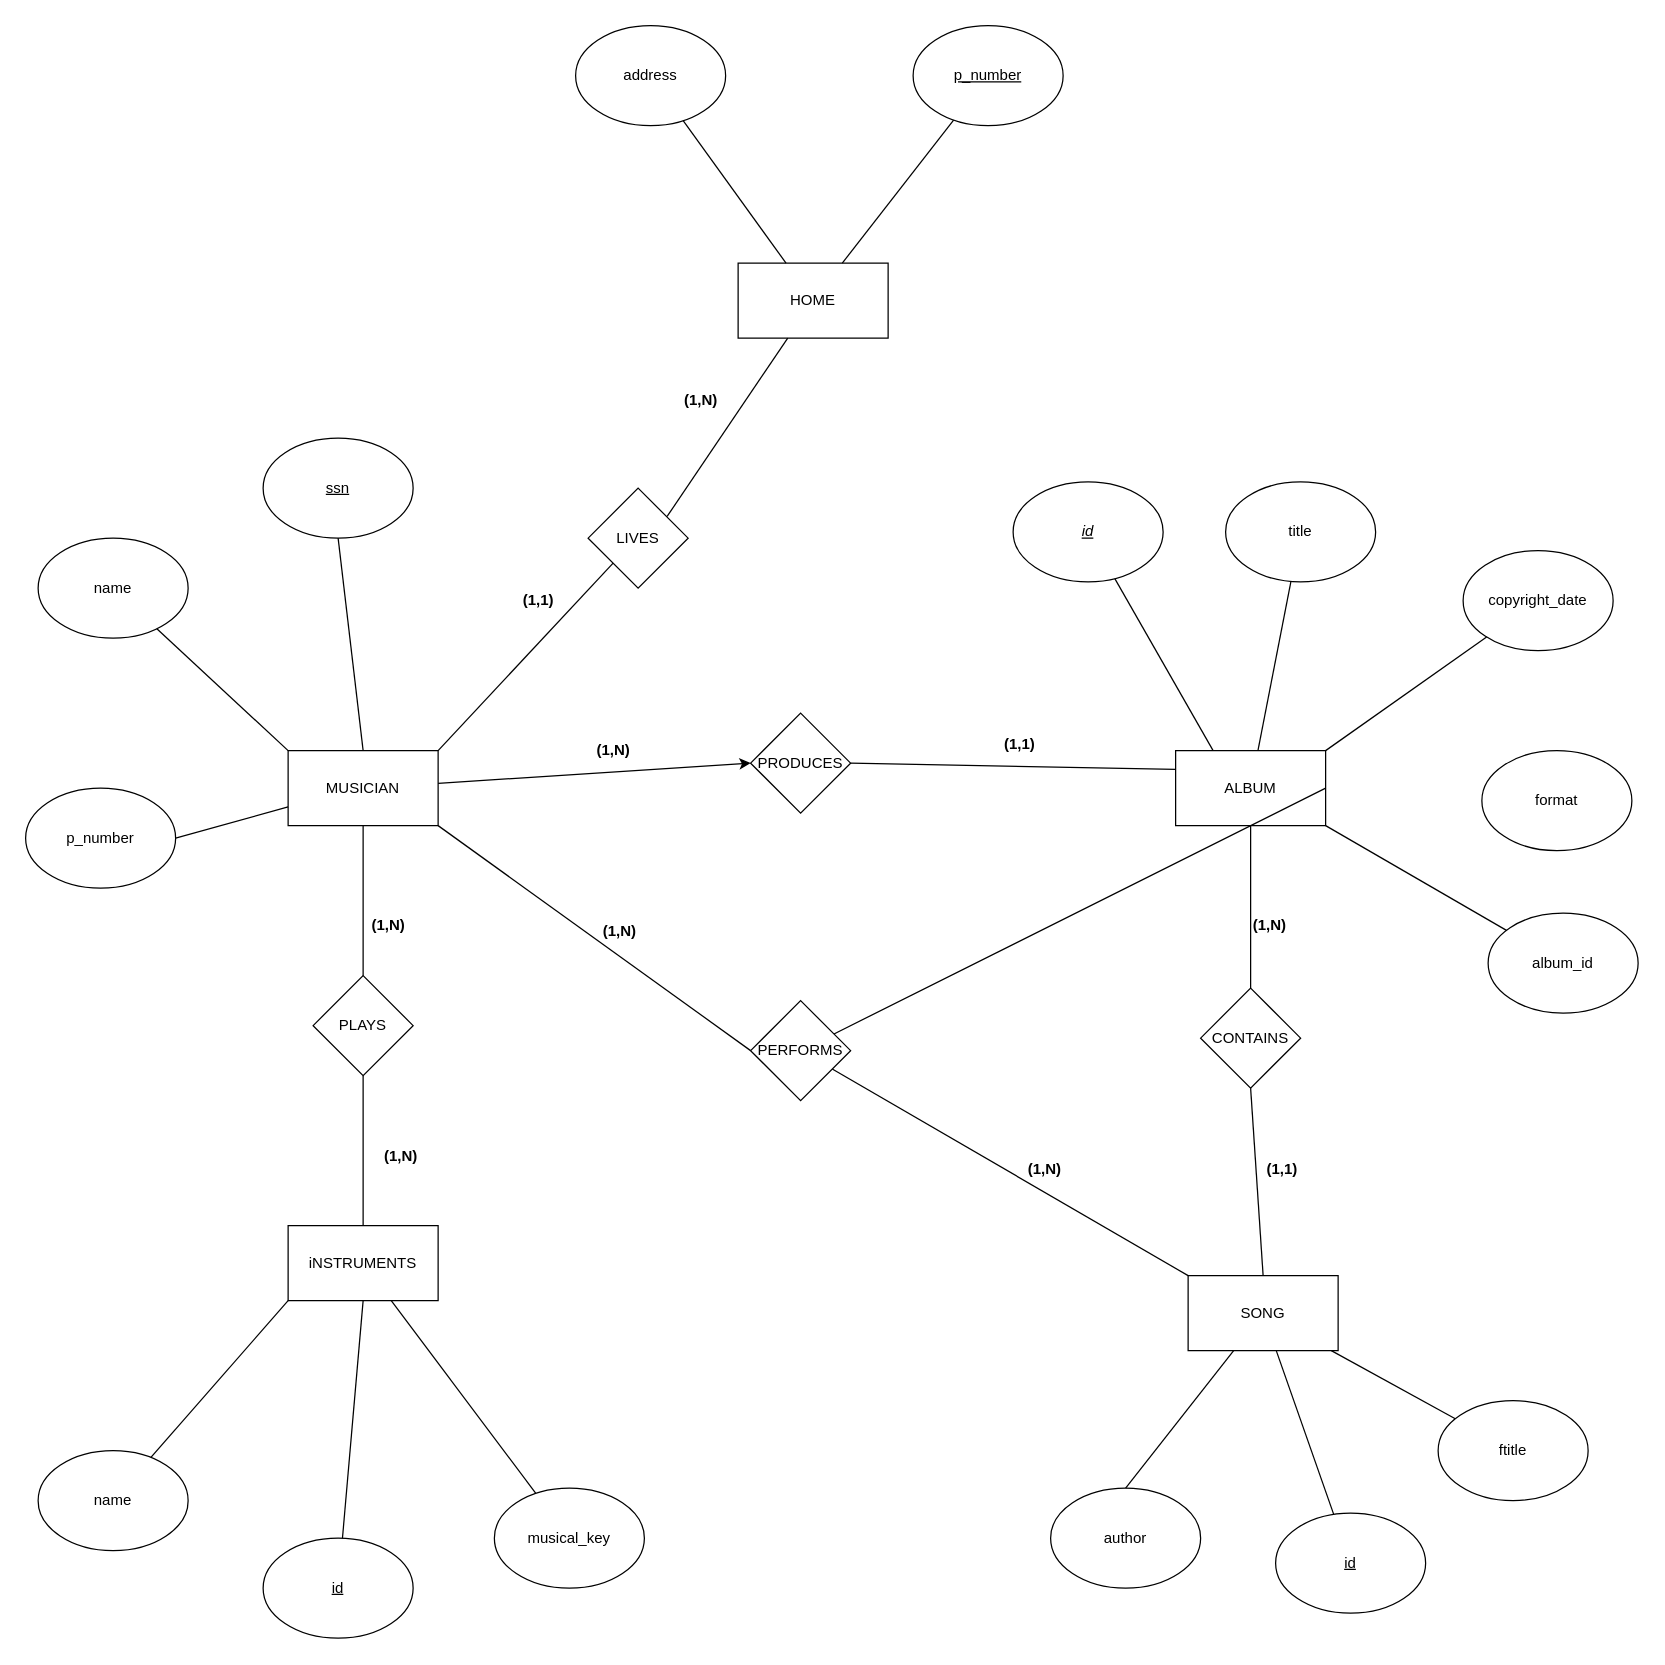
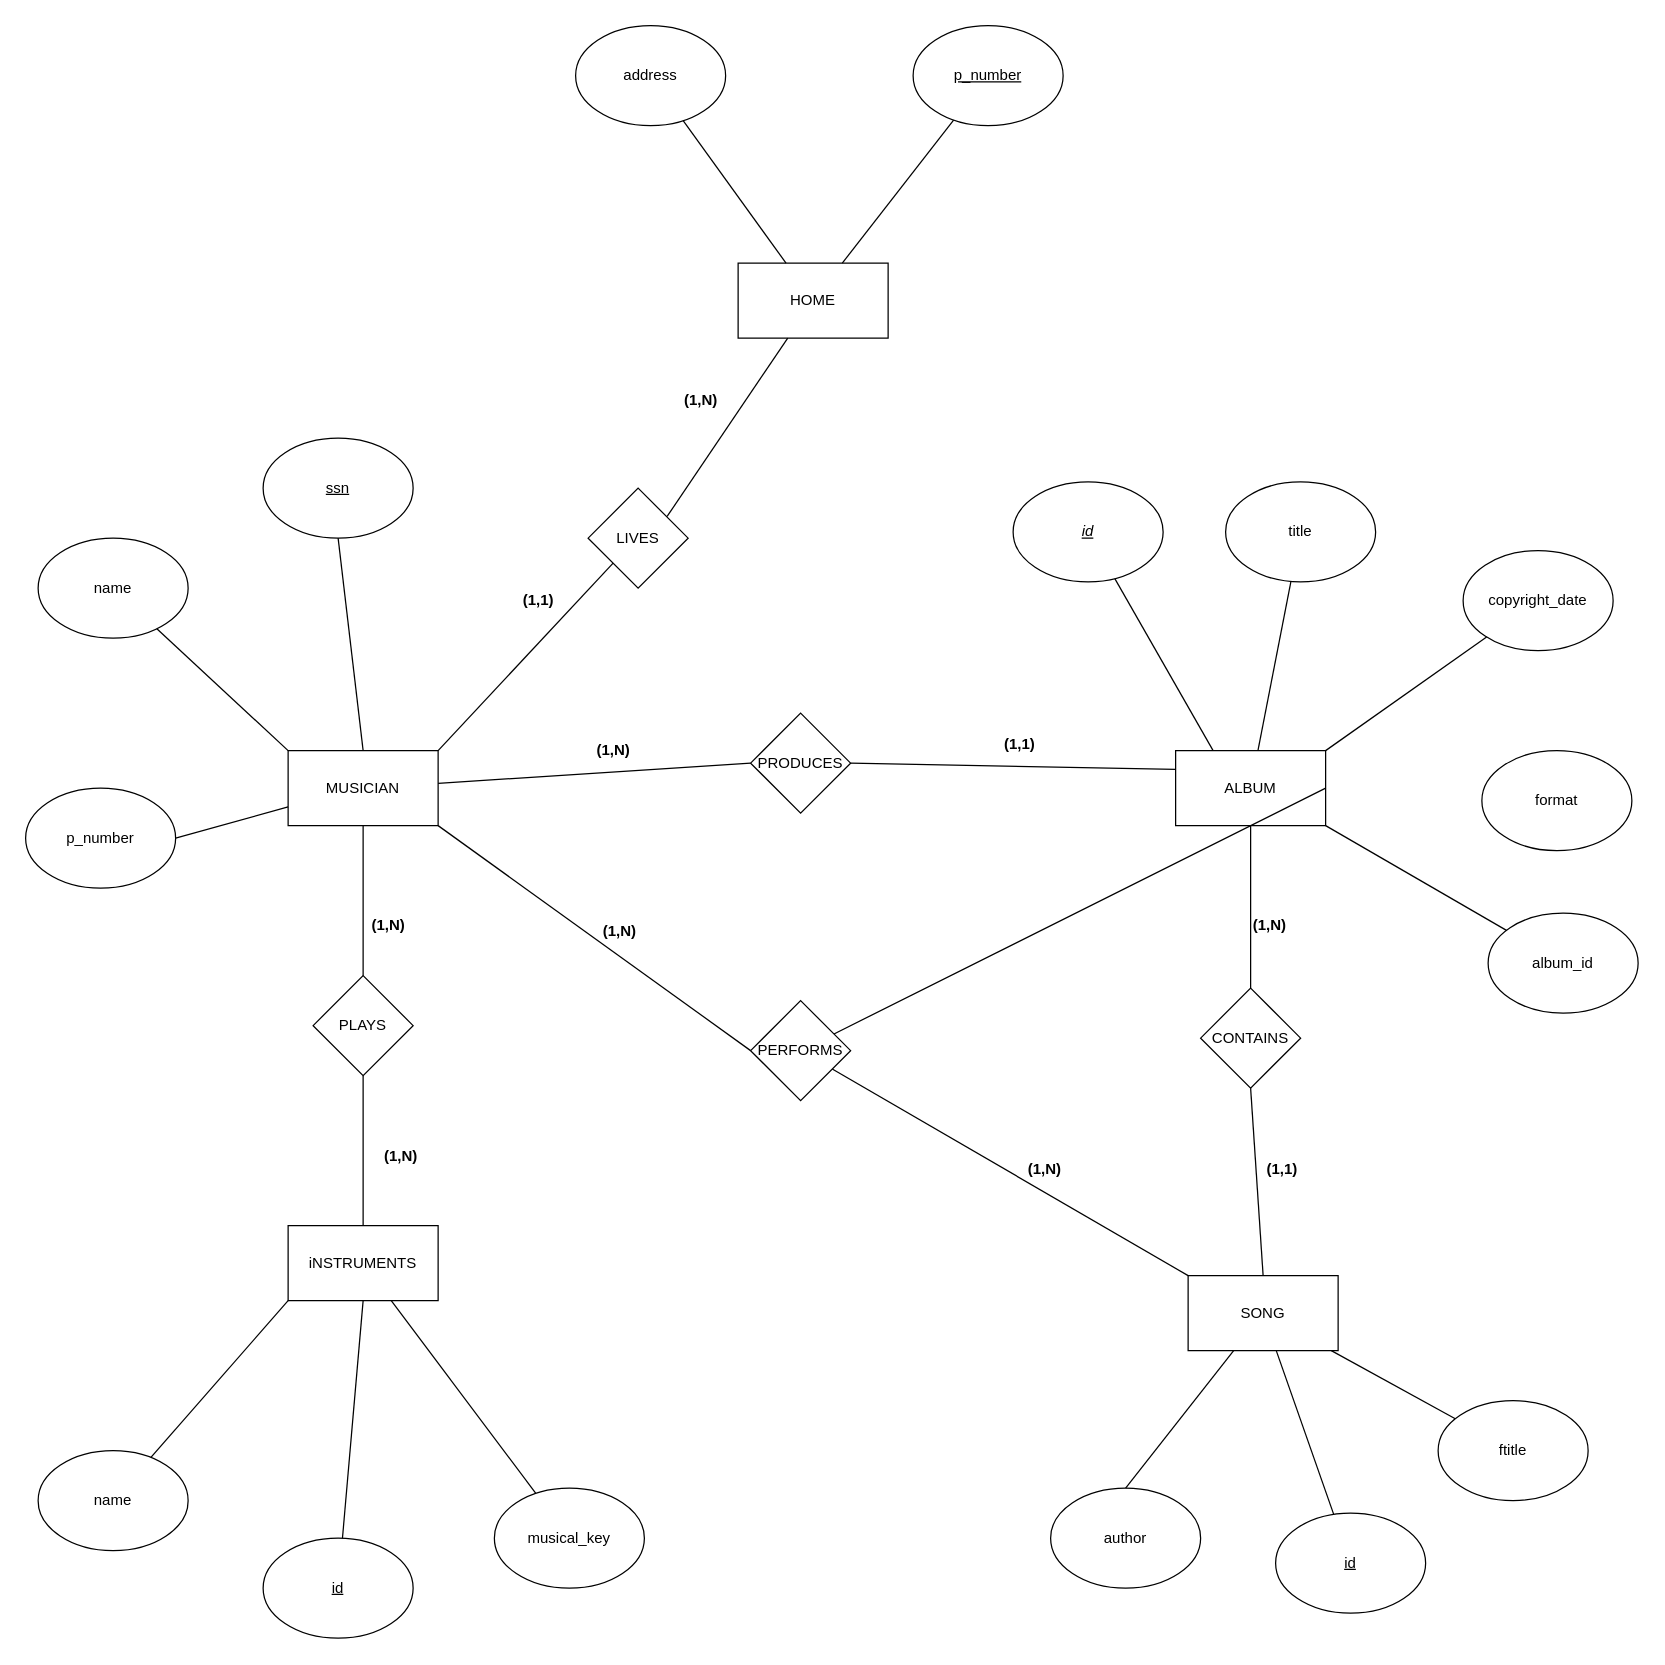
edge "MUSICIAN" -> "PRODUCES": arrowhead classic -> none
